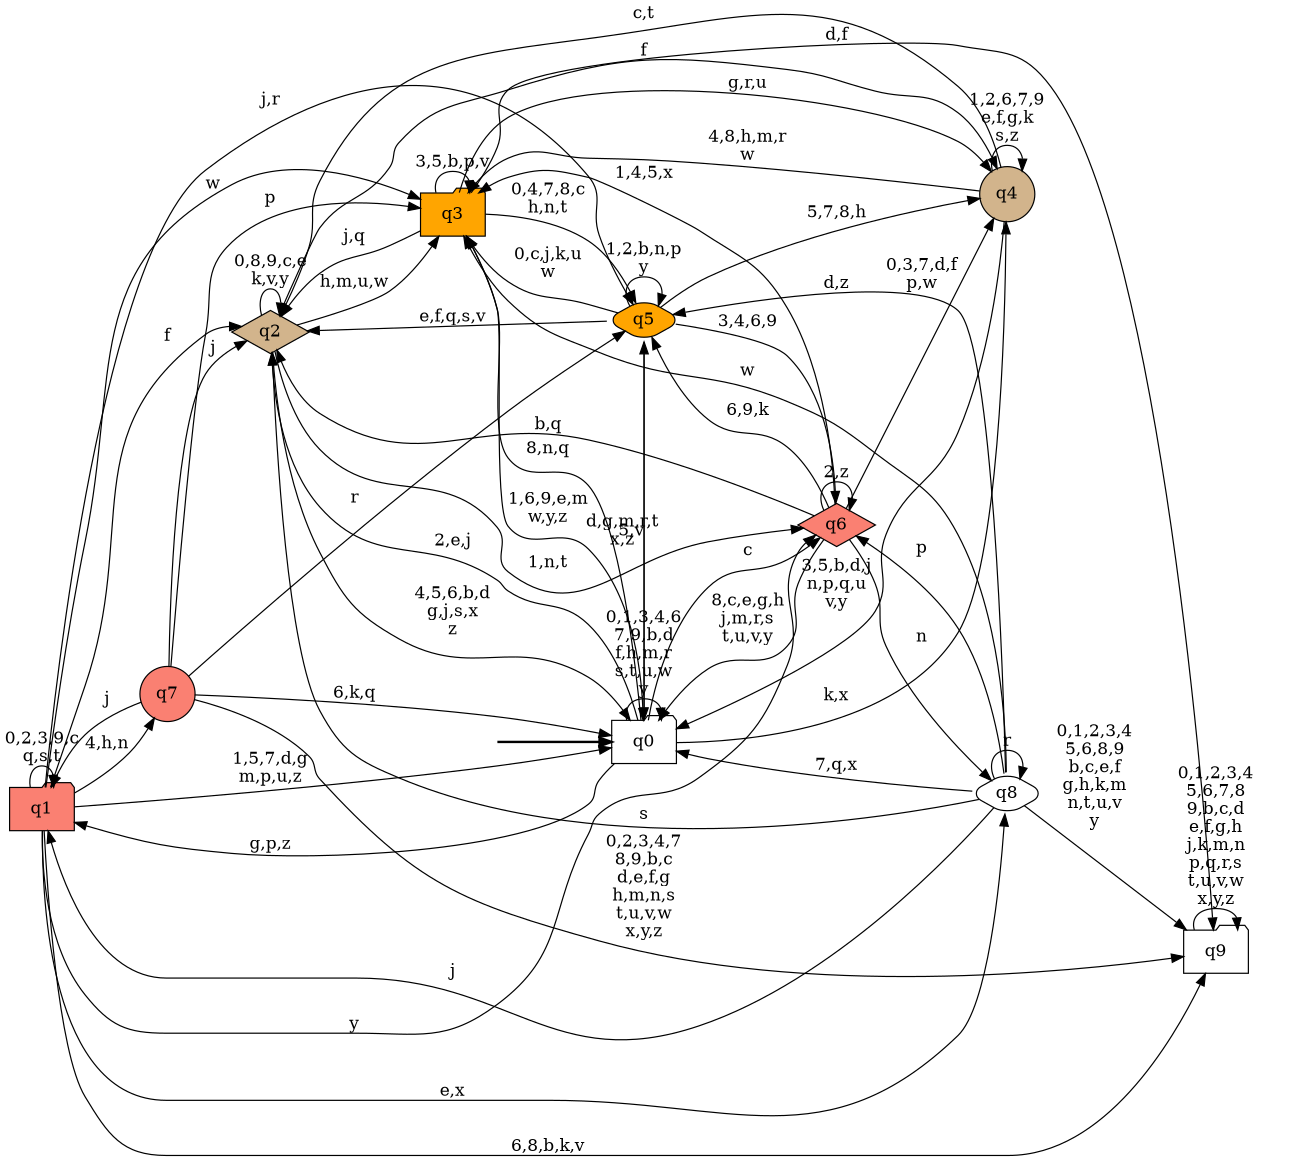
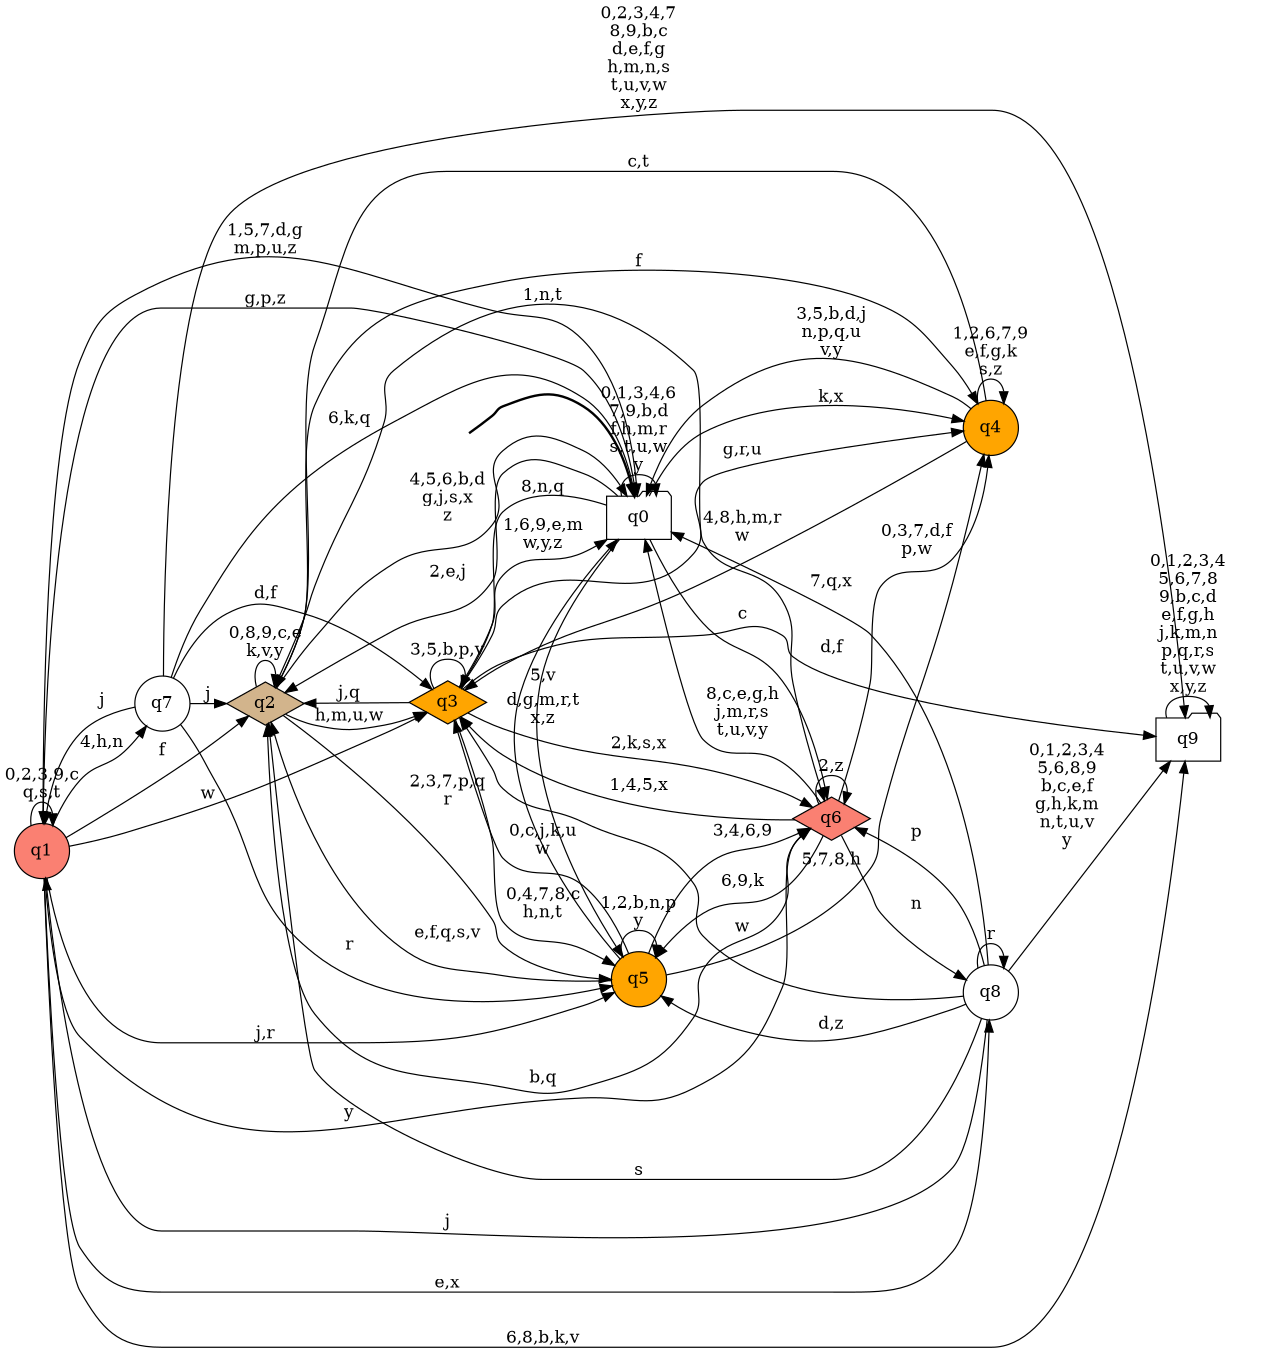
node "q4": fillcolor tan -> orange
edge "q7" -> "q3": label "p" -> "d,f"
node "q3": shape folder -> diamond
node "q5": shape diamond -> circle
node "q7": fillcolor salmon -> white
edge "q3" -> "q6": added, label "2,k,s,x"
node "q8": shape diamond -> circle
node "q1": shape folder -> circle
edge "q2" -> "q5": added, label "2,3,7,p,q r"
